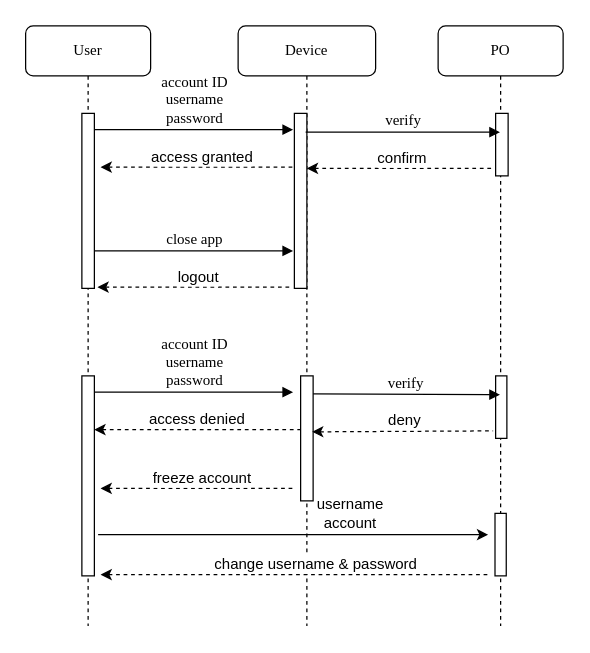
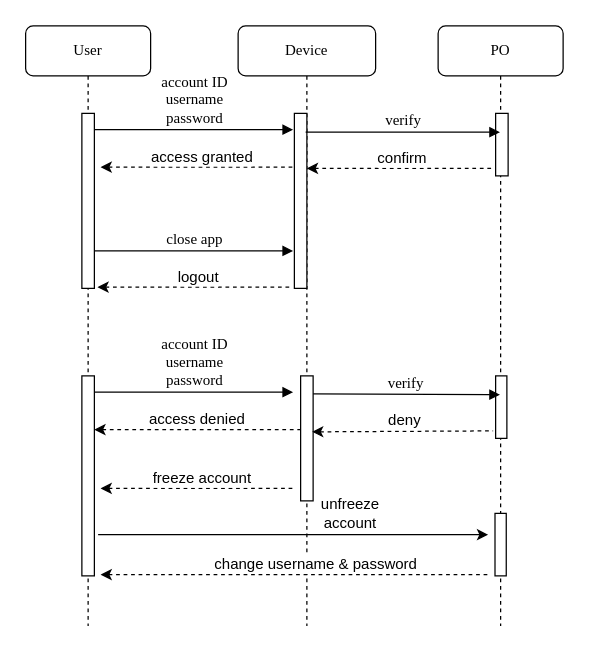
node "username account": label "username account" -> "unfreeze account"
